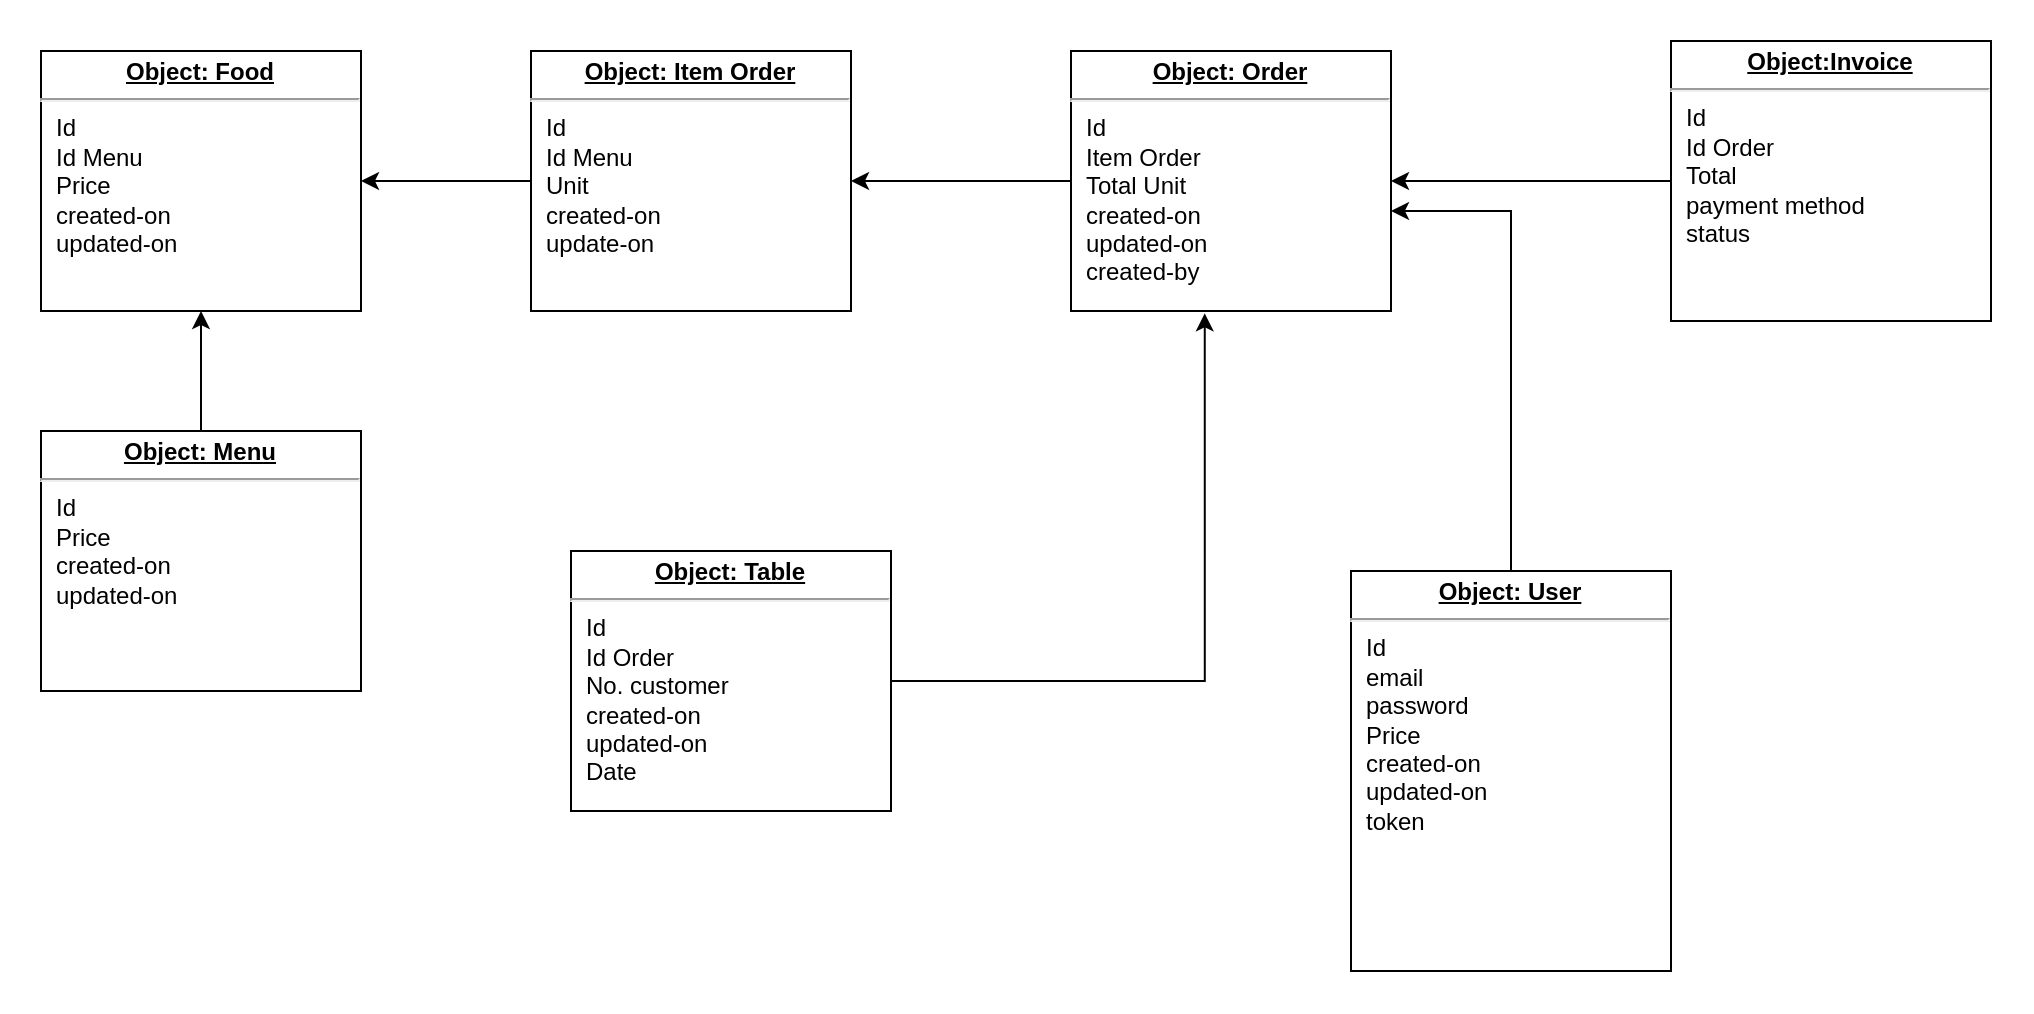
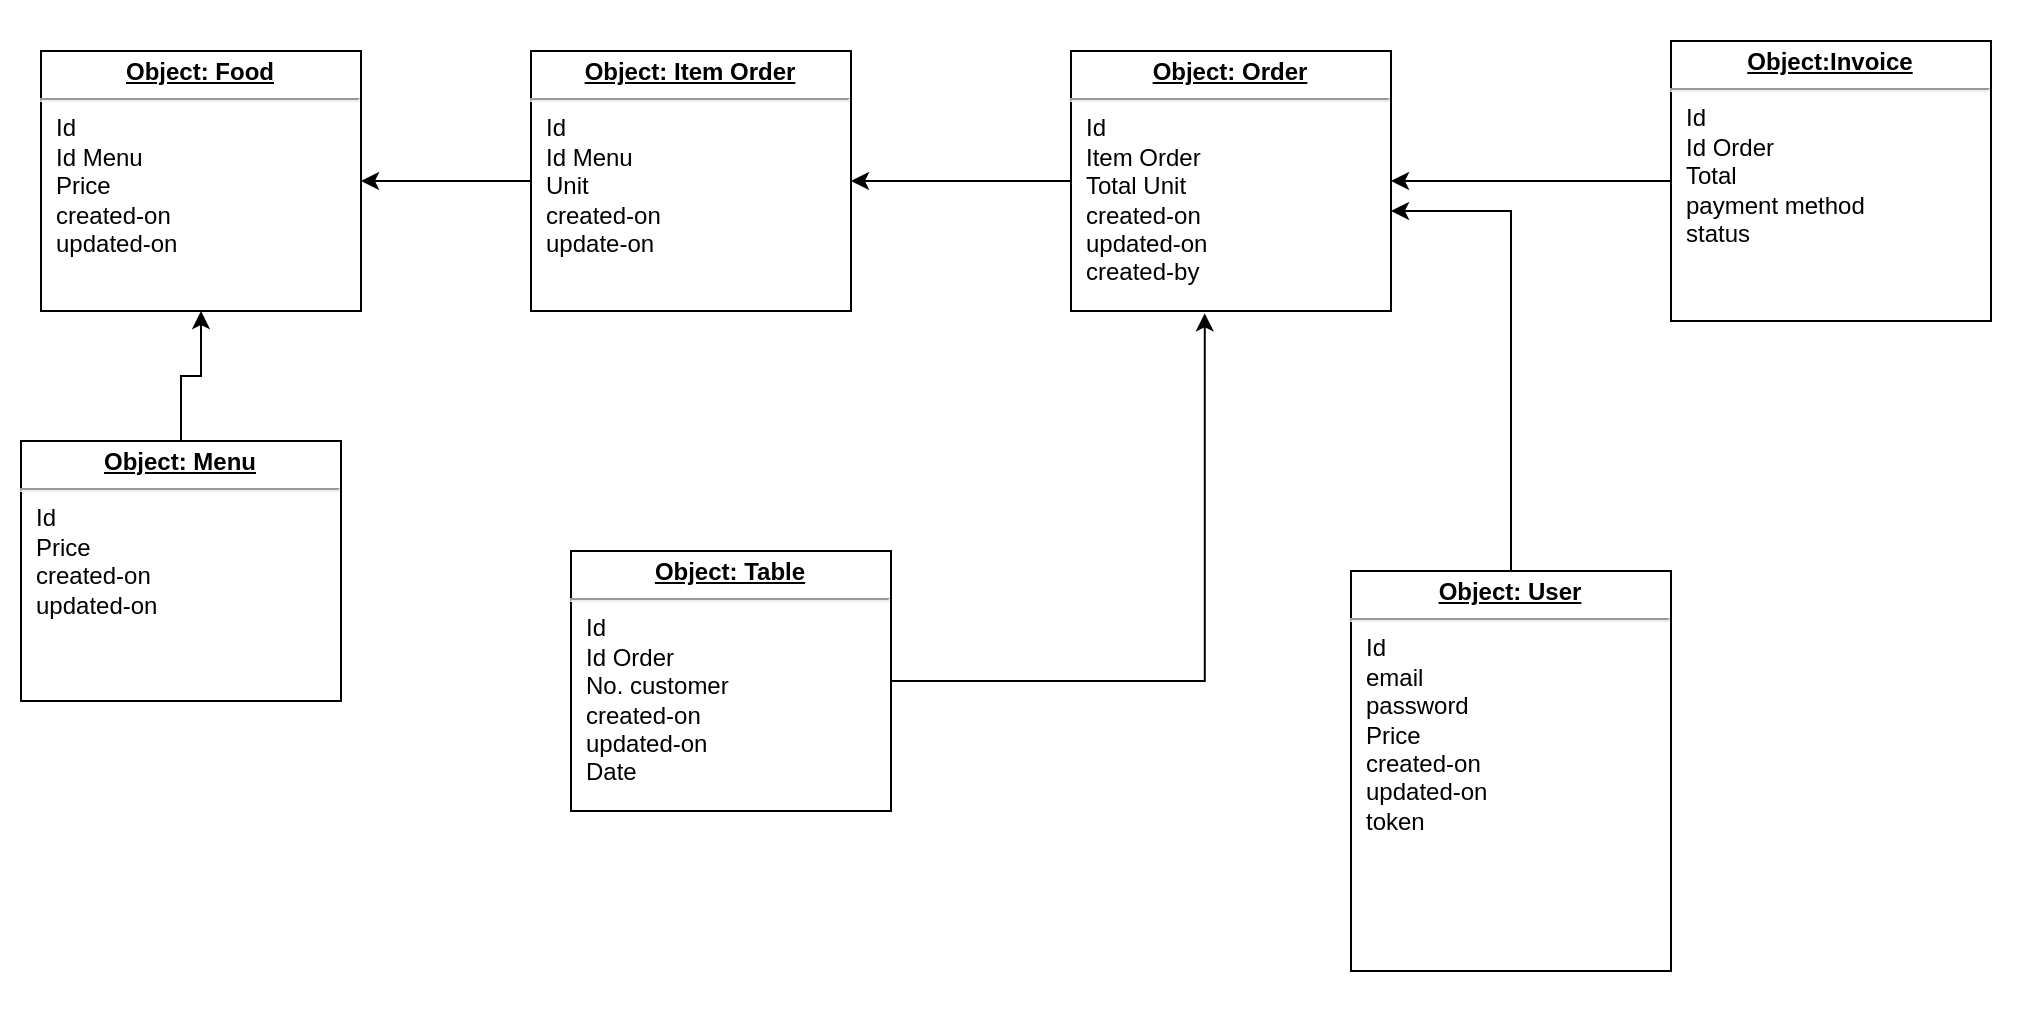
node "Object: Menu Id Price created-on updated-on": moved (201, 561) -> (181, 571)
